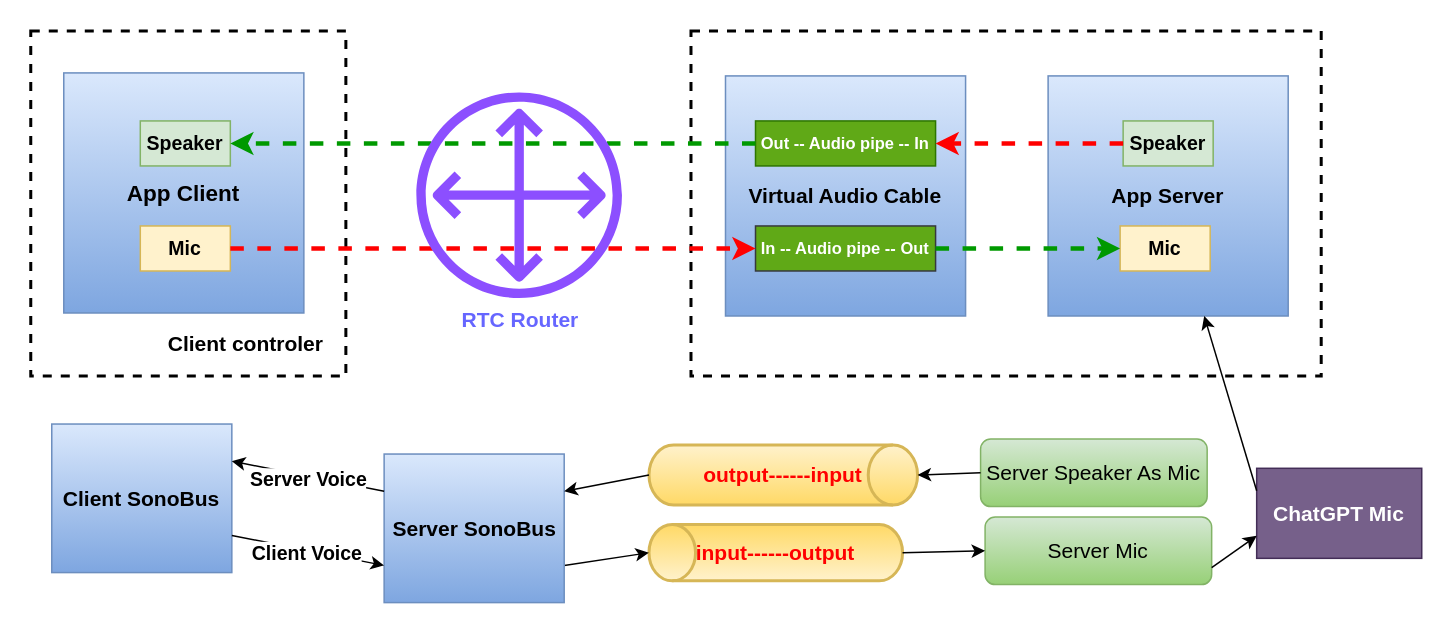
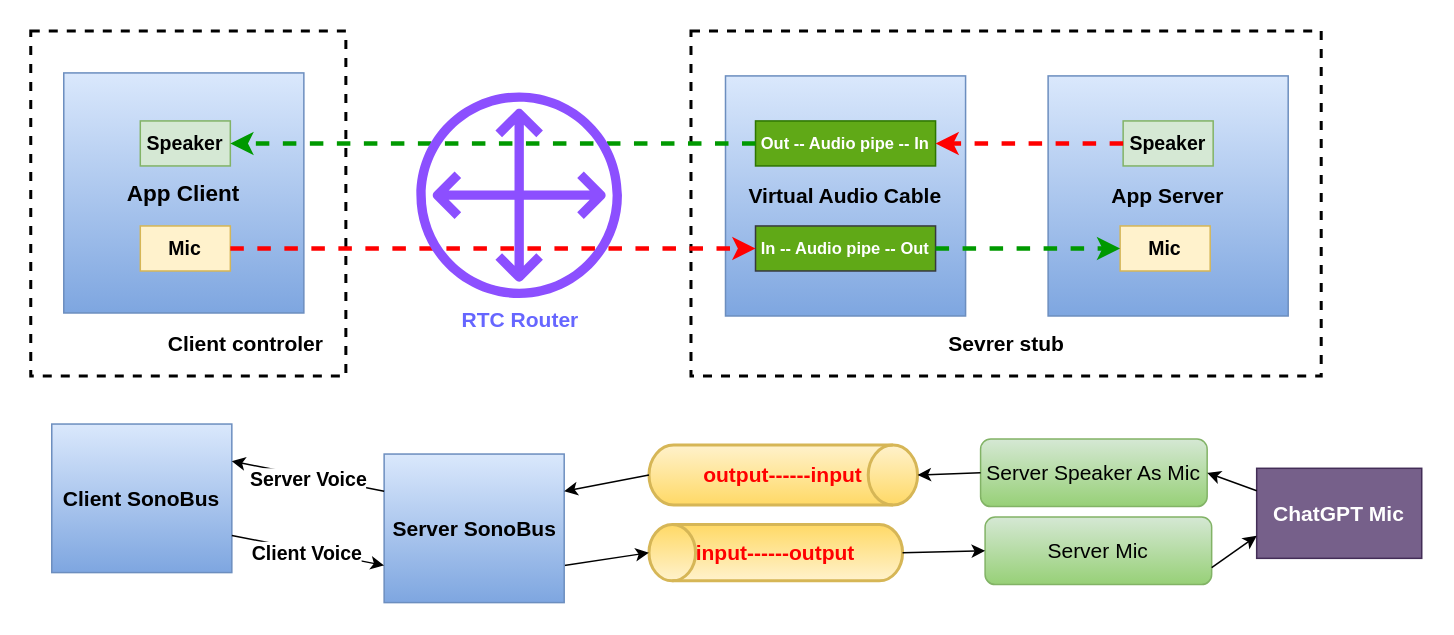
node "Sevrer stub": added
edge "ChatGPT Mic" -> "App Server": now "ChatGPT Mic" -> "Server Speaker As Mic"
